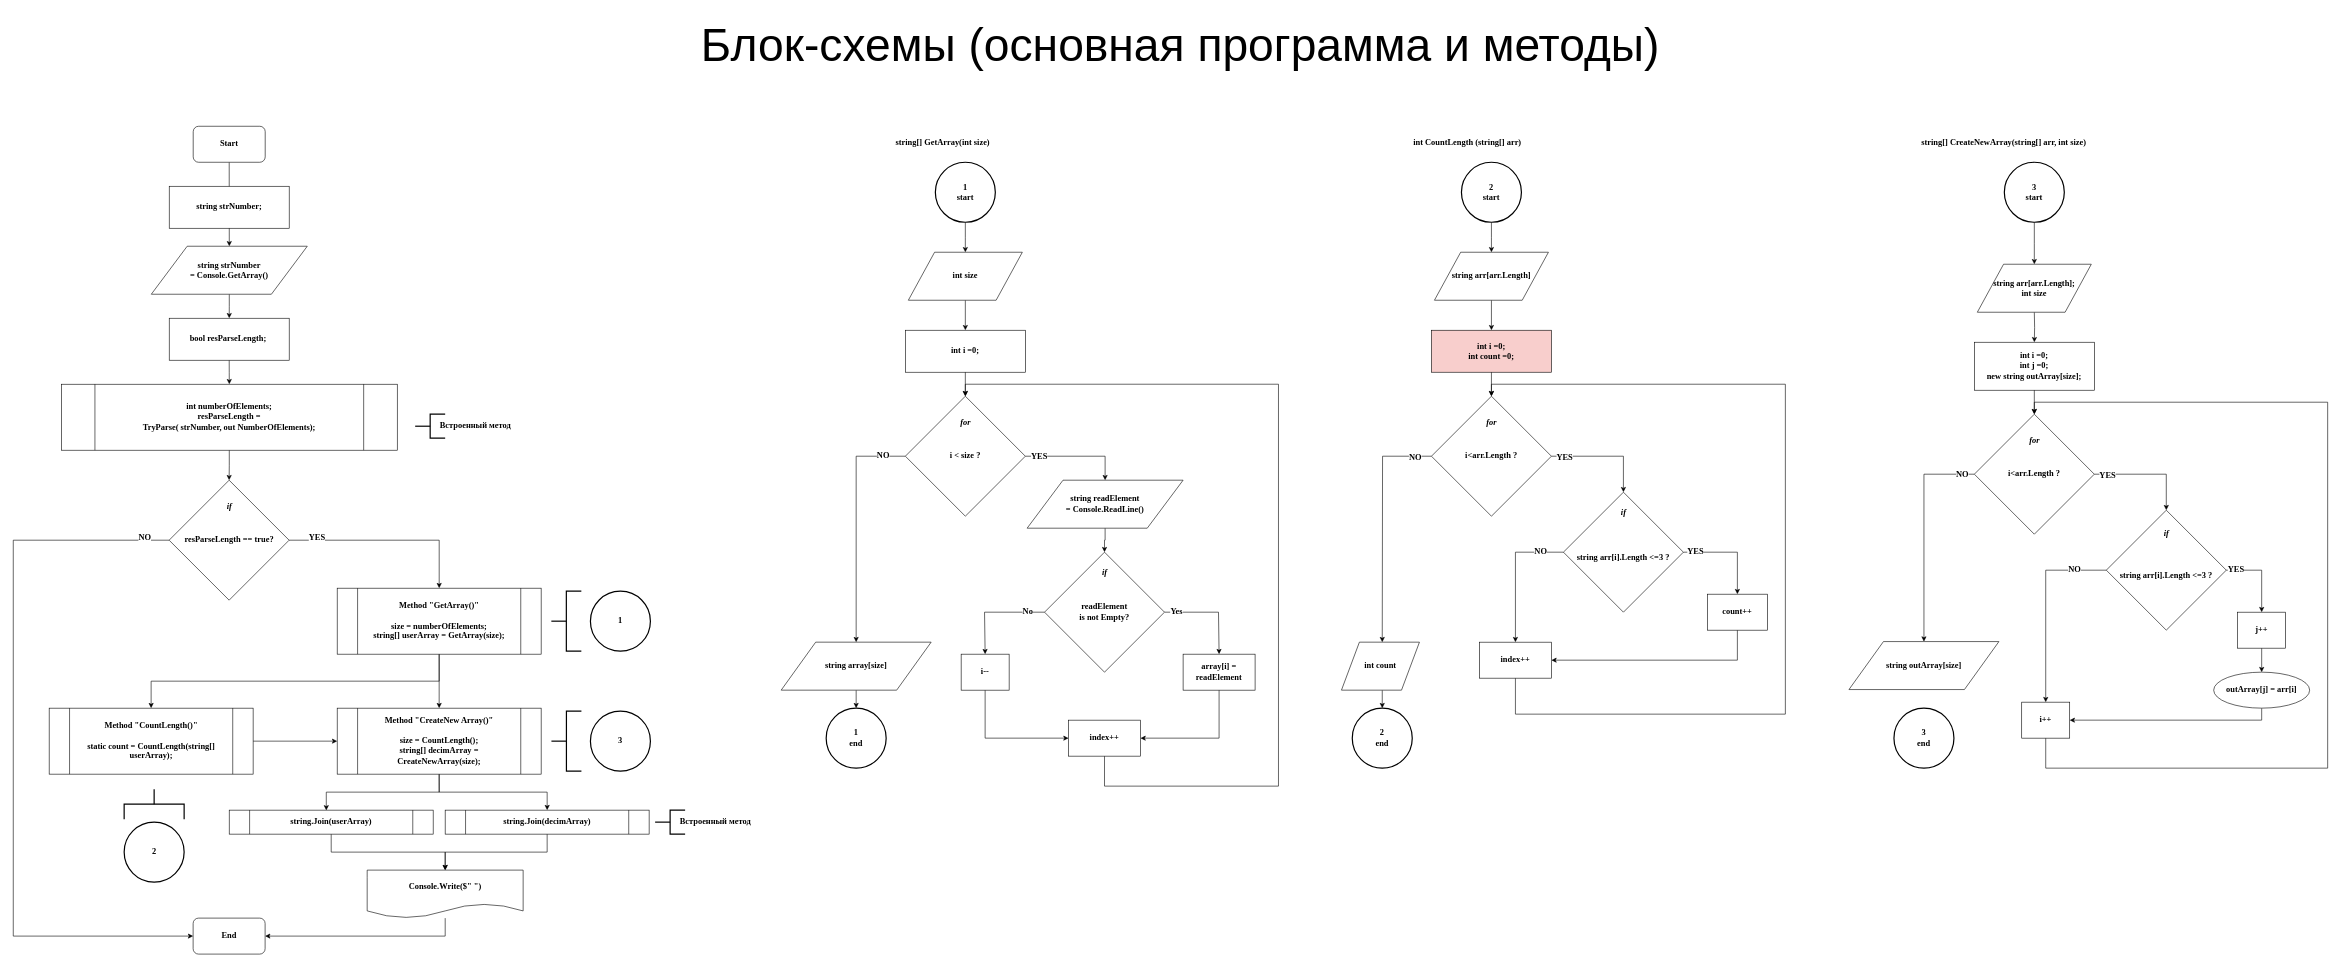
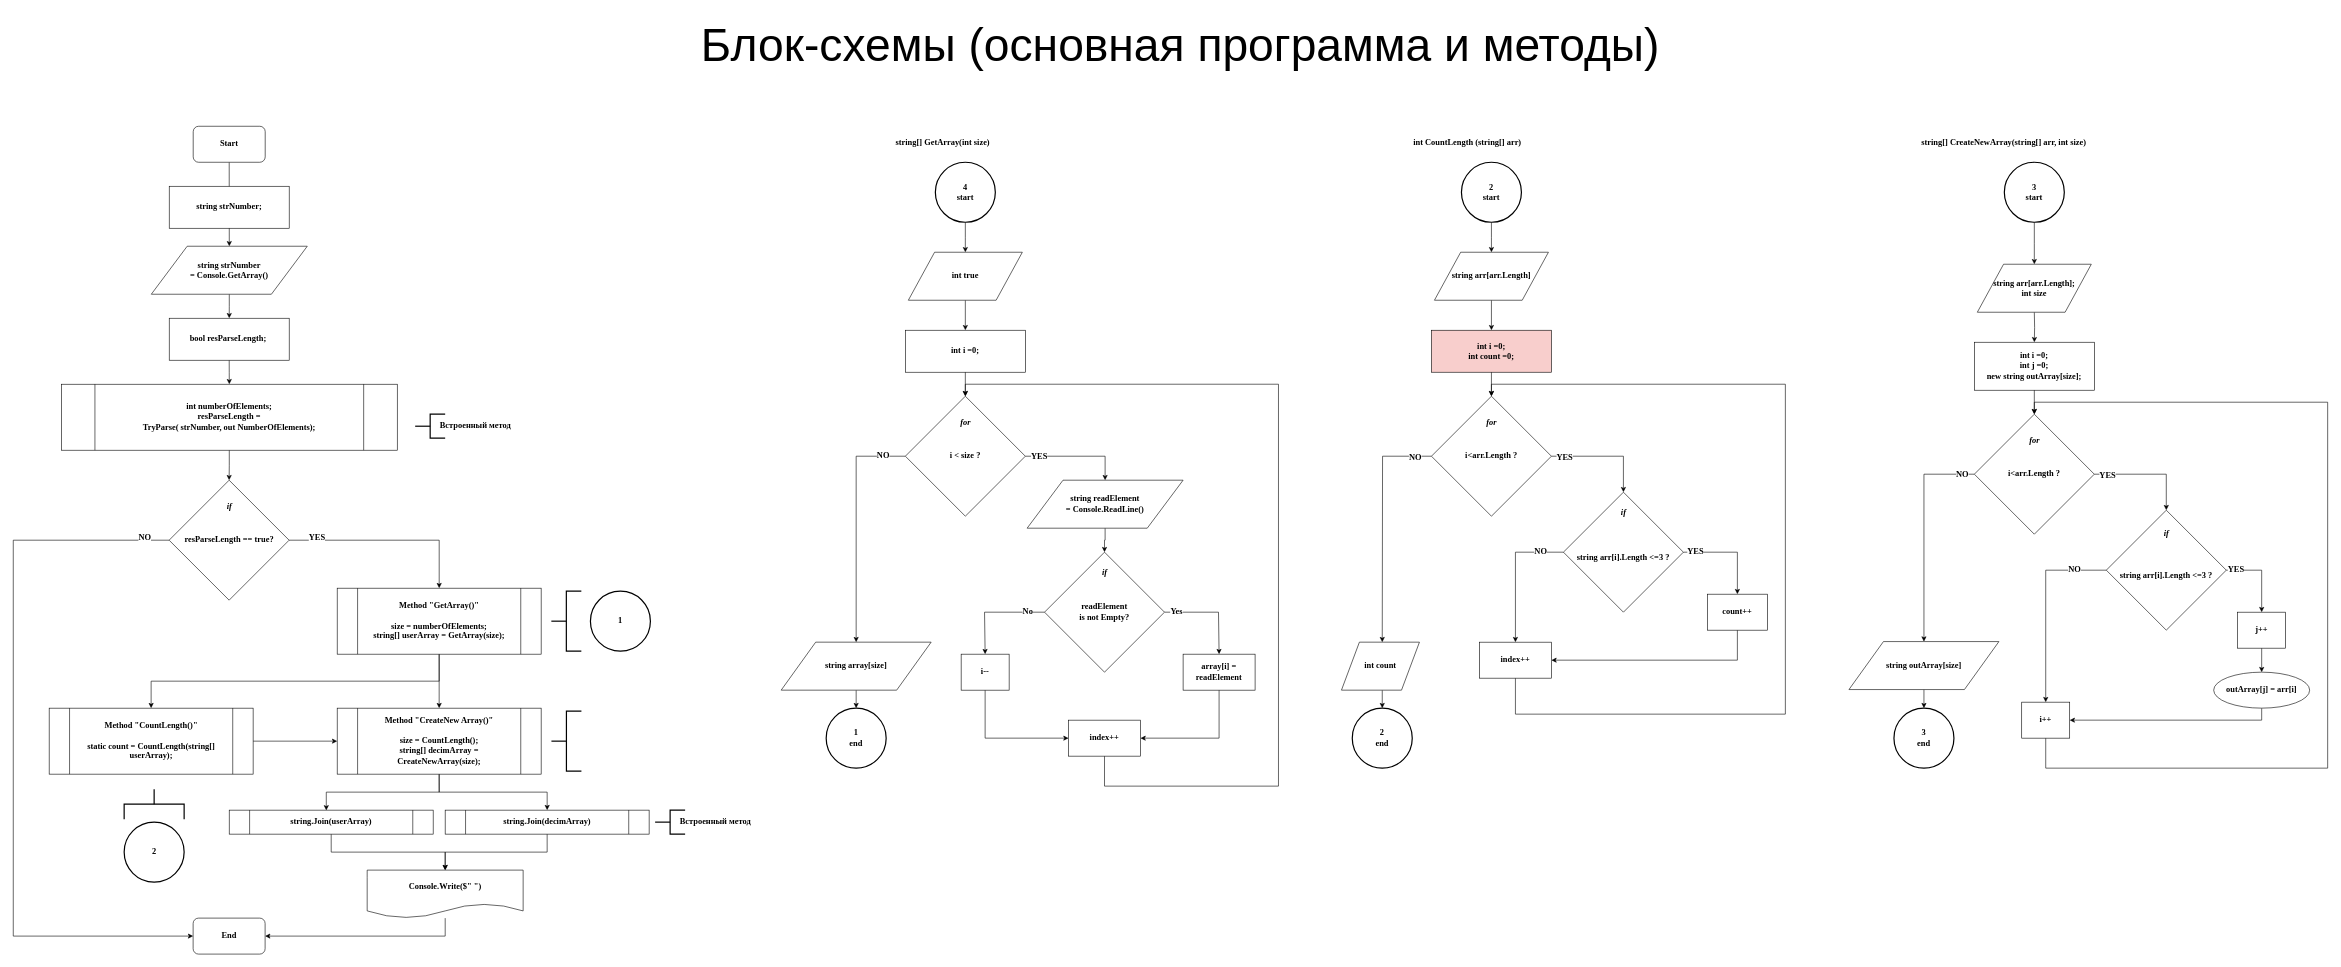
node "1start": label "1start" -> "4start"
node "int size": label "int size" -> "int true"
edge "string outArray[size]" -> "3end": added
node "3": removed
